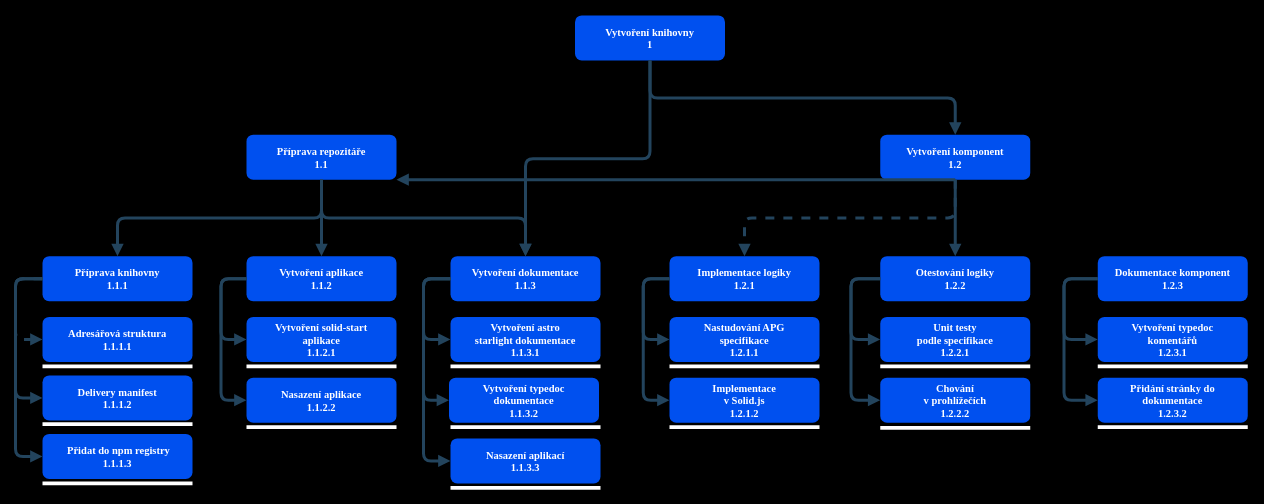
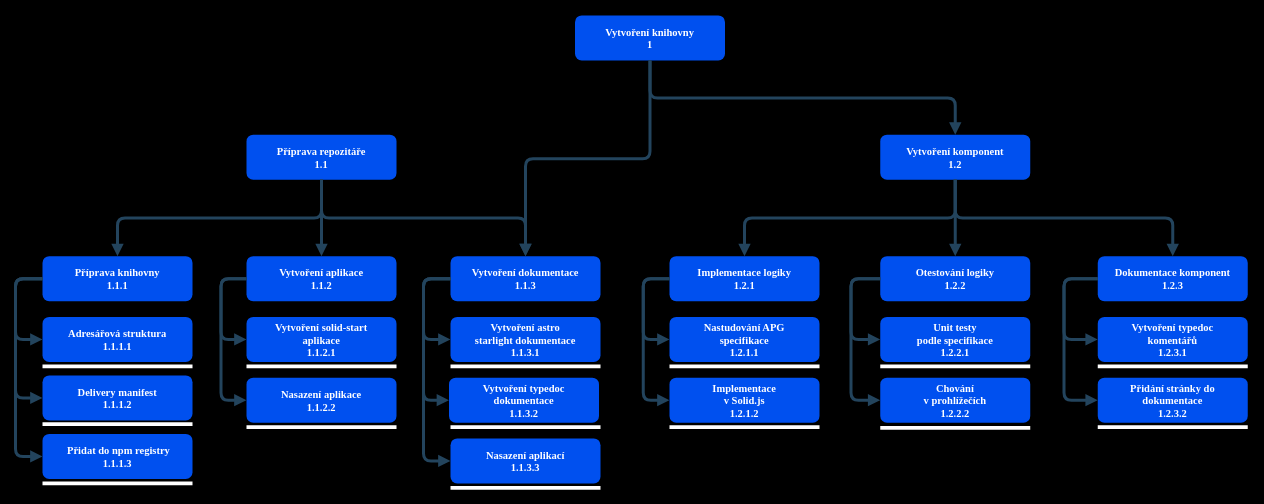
edge "Vytvoření komponent 1.2" -> "Příprava repozitáře 1.1": now "Vytvoření komponent 1.2" -> "Dokumentace komponent 1.2.3"
edge "Vytvoření komponent 1.2" -> "Implementace logiky 1.2.1": style dashed -> solid
edge "Příprava knihovny 1.1.1" -> "Adresářová struktura 1.1.1.1": style dashed -> solid
